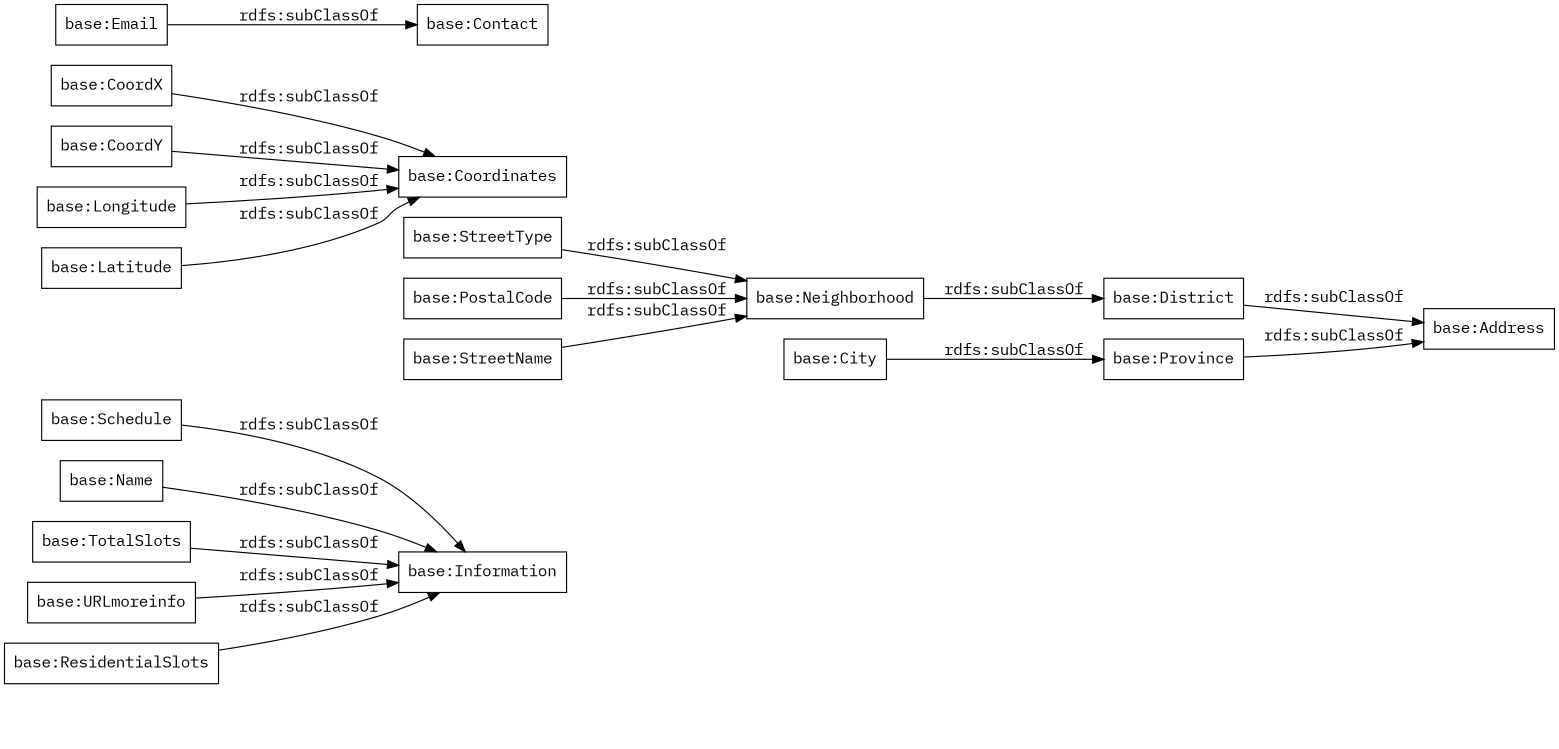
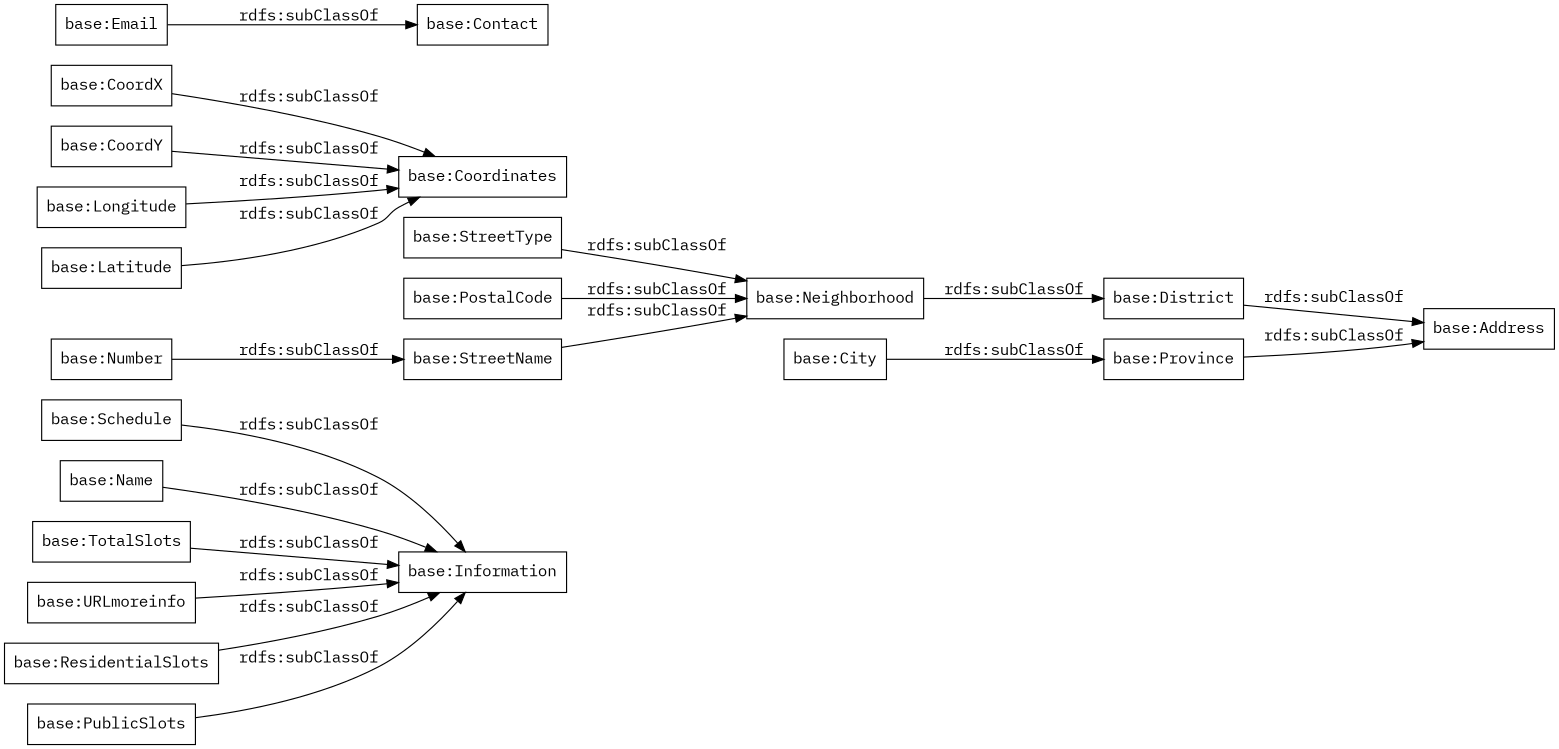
node "base:Number": added
node "base:PublicSlots": added
